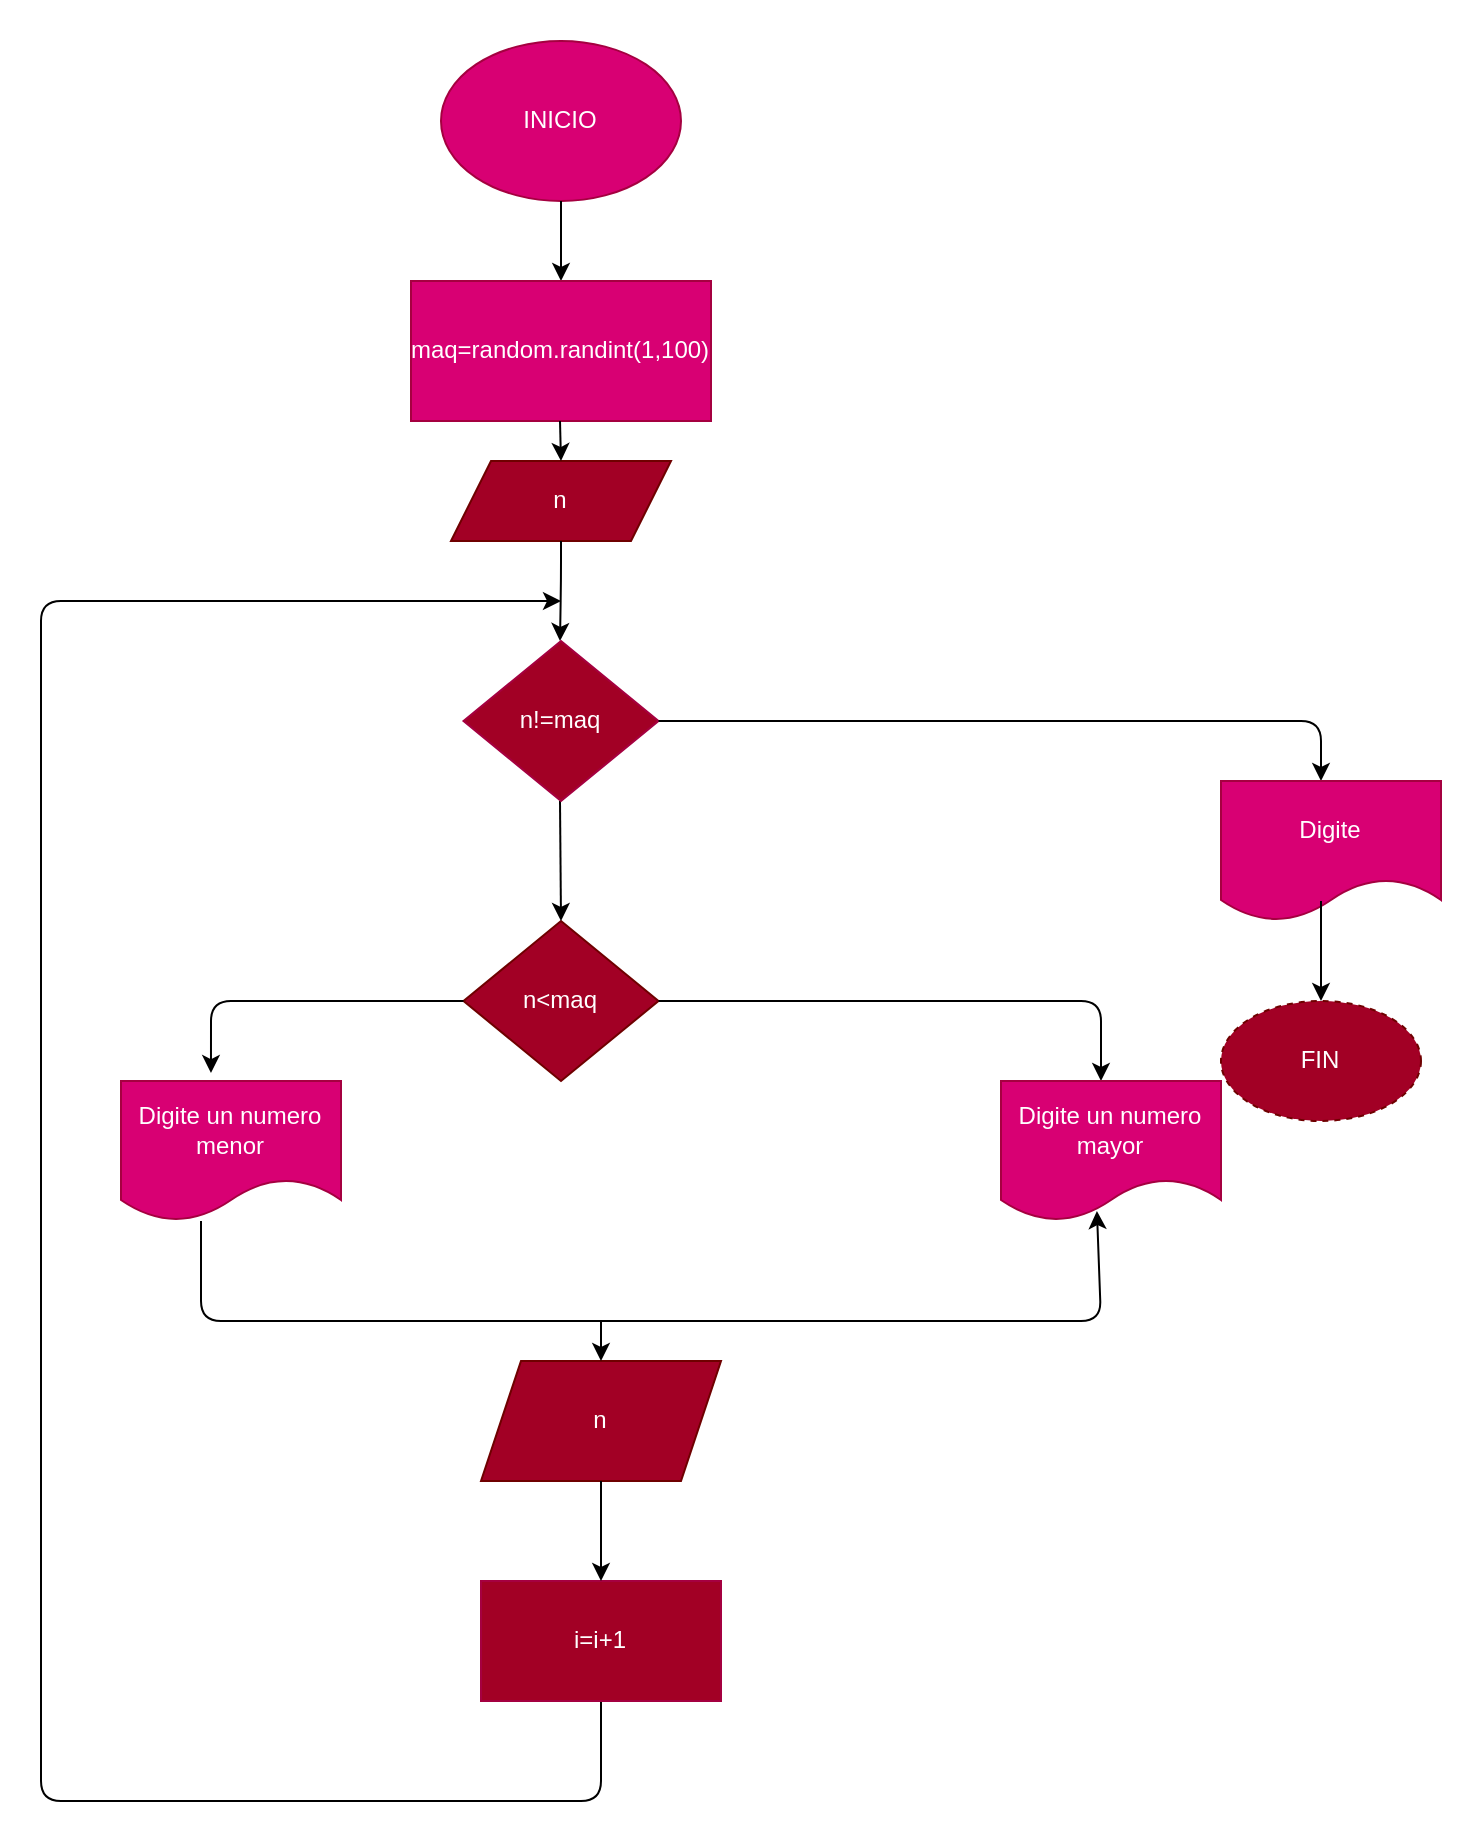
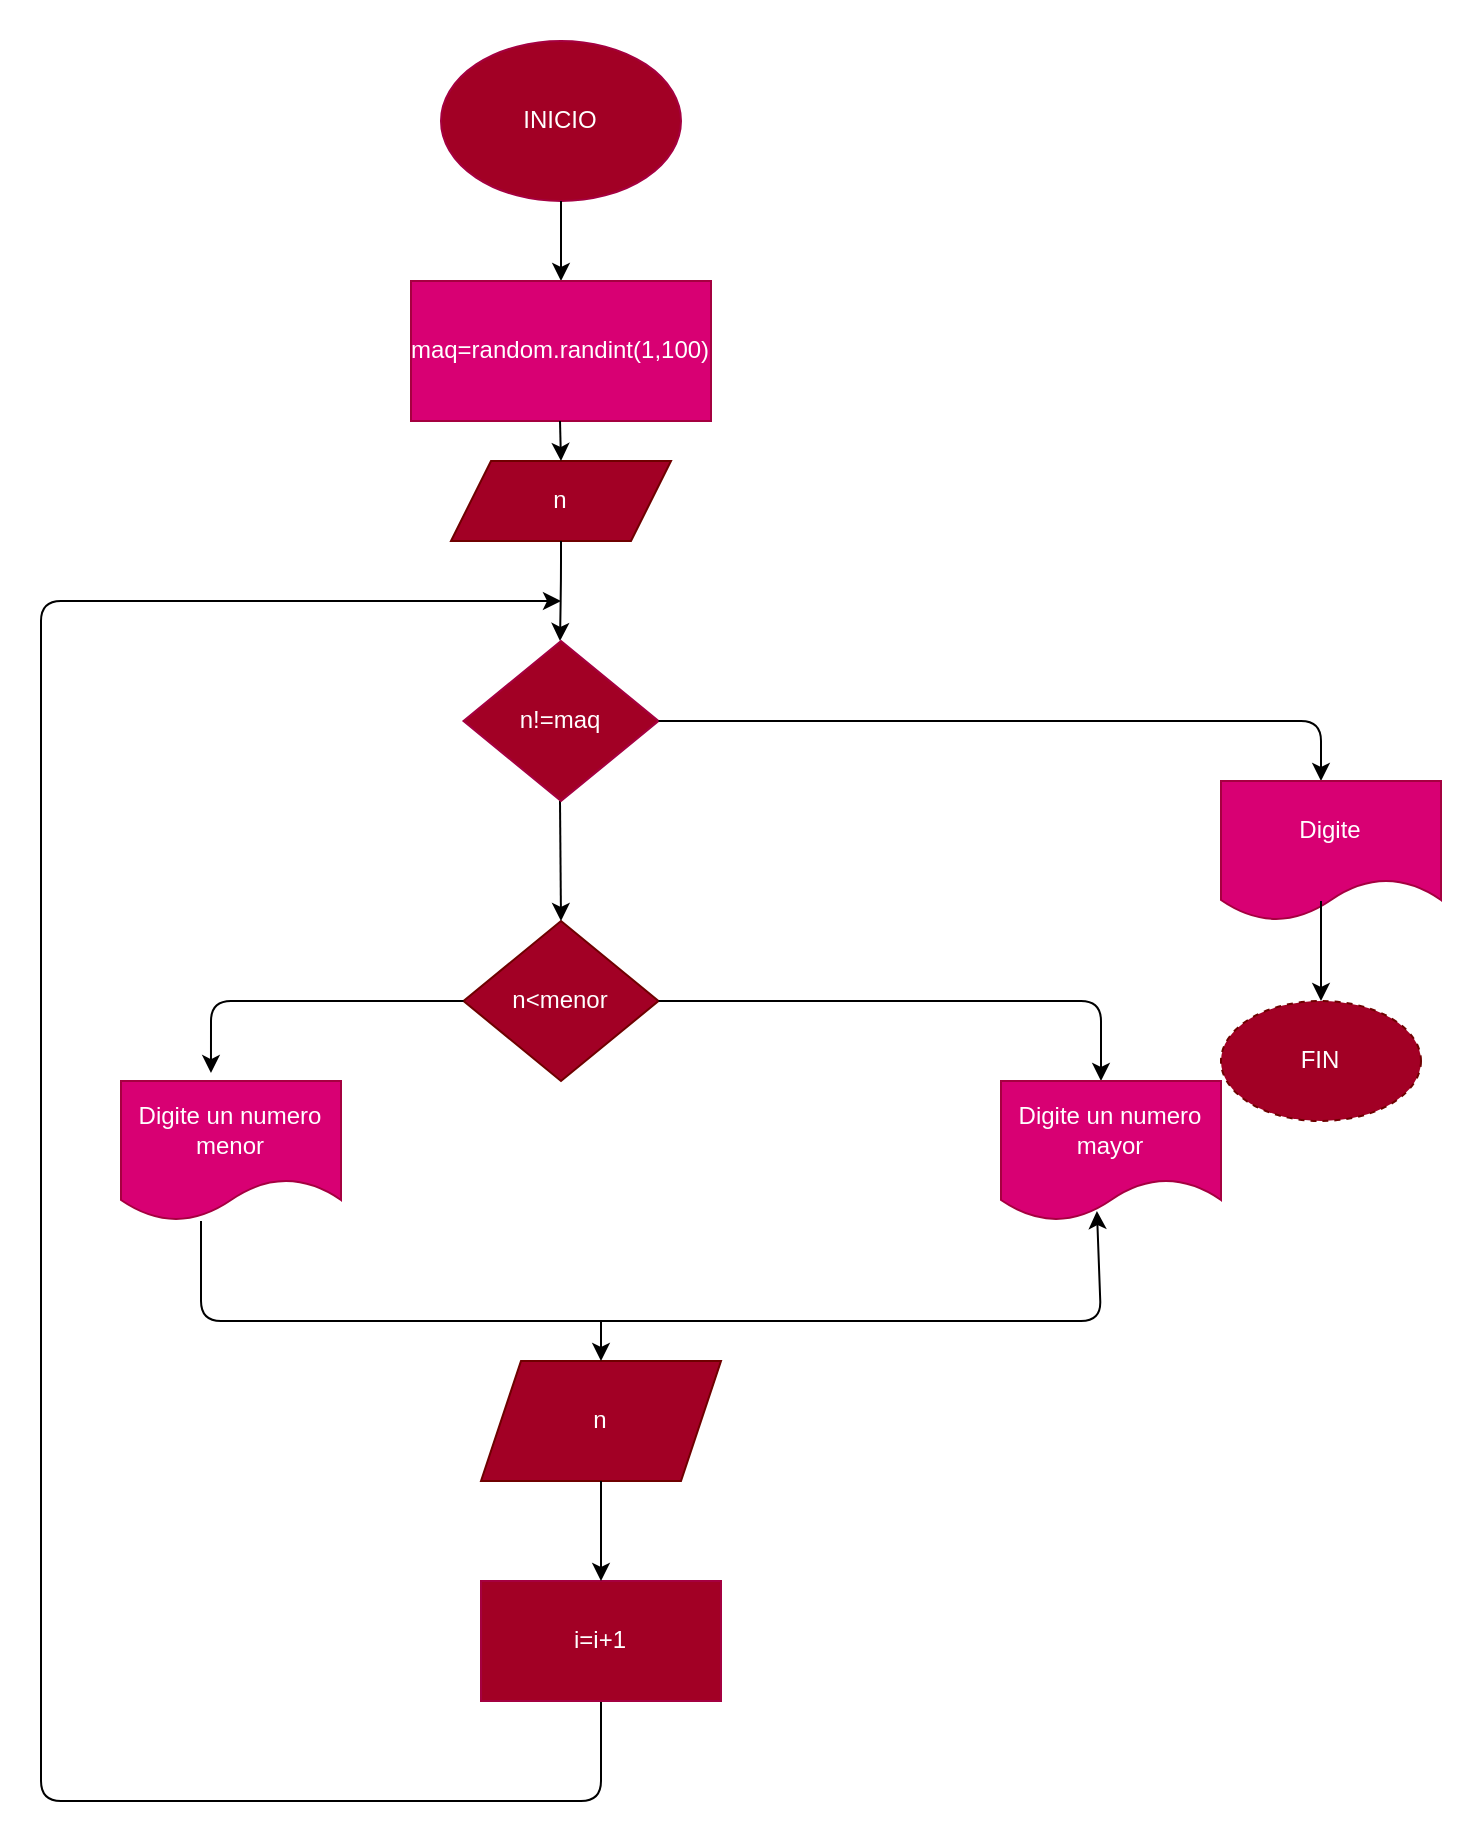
node "INICIO": fillcolor #d80073 -> #a20025
node "n<maq": label "n<maq" -> "n<menor"
